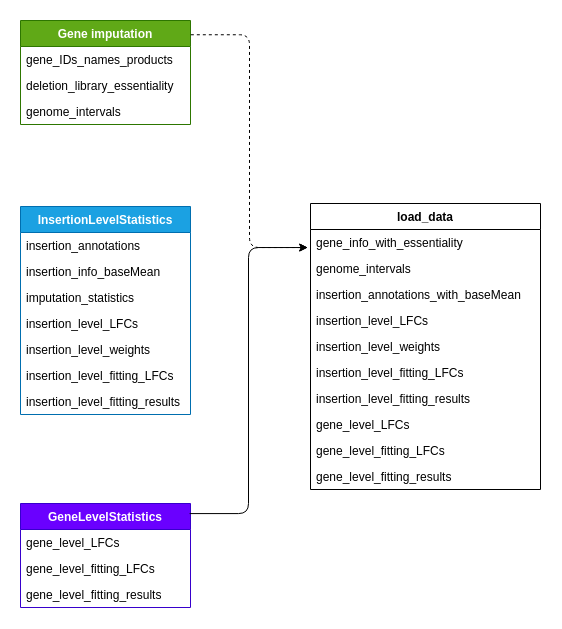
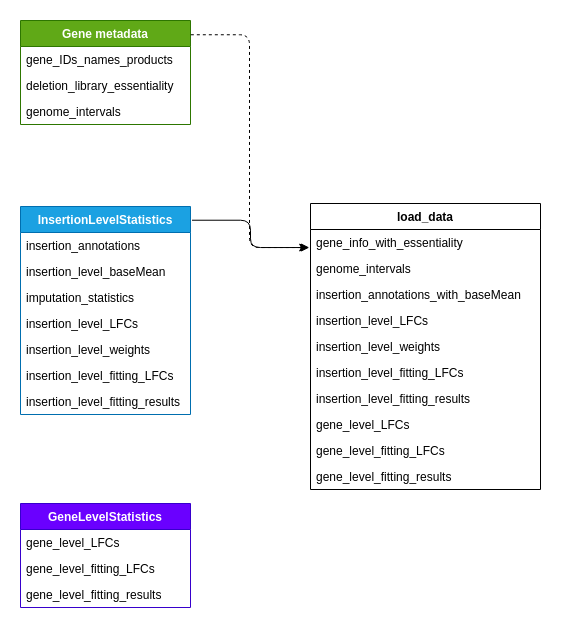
node "Gene imputation": label "Gene imputation" -> "Gene metadata"
edge "InsertionLevelStatistics" -> "load_data": added
node "insertion_info_baseMean": label "insertion_info_baseMean" -> "insertion_level_baseMean"
edge "GeneLevelStatistics" -> "load_data": removed
